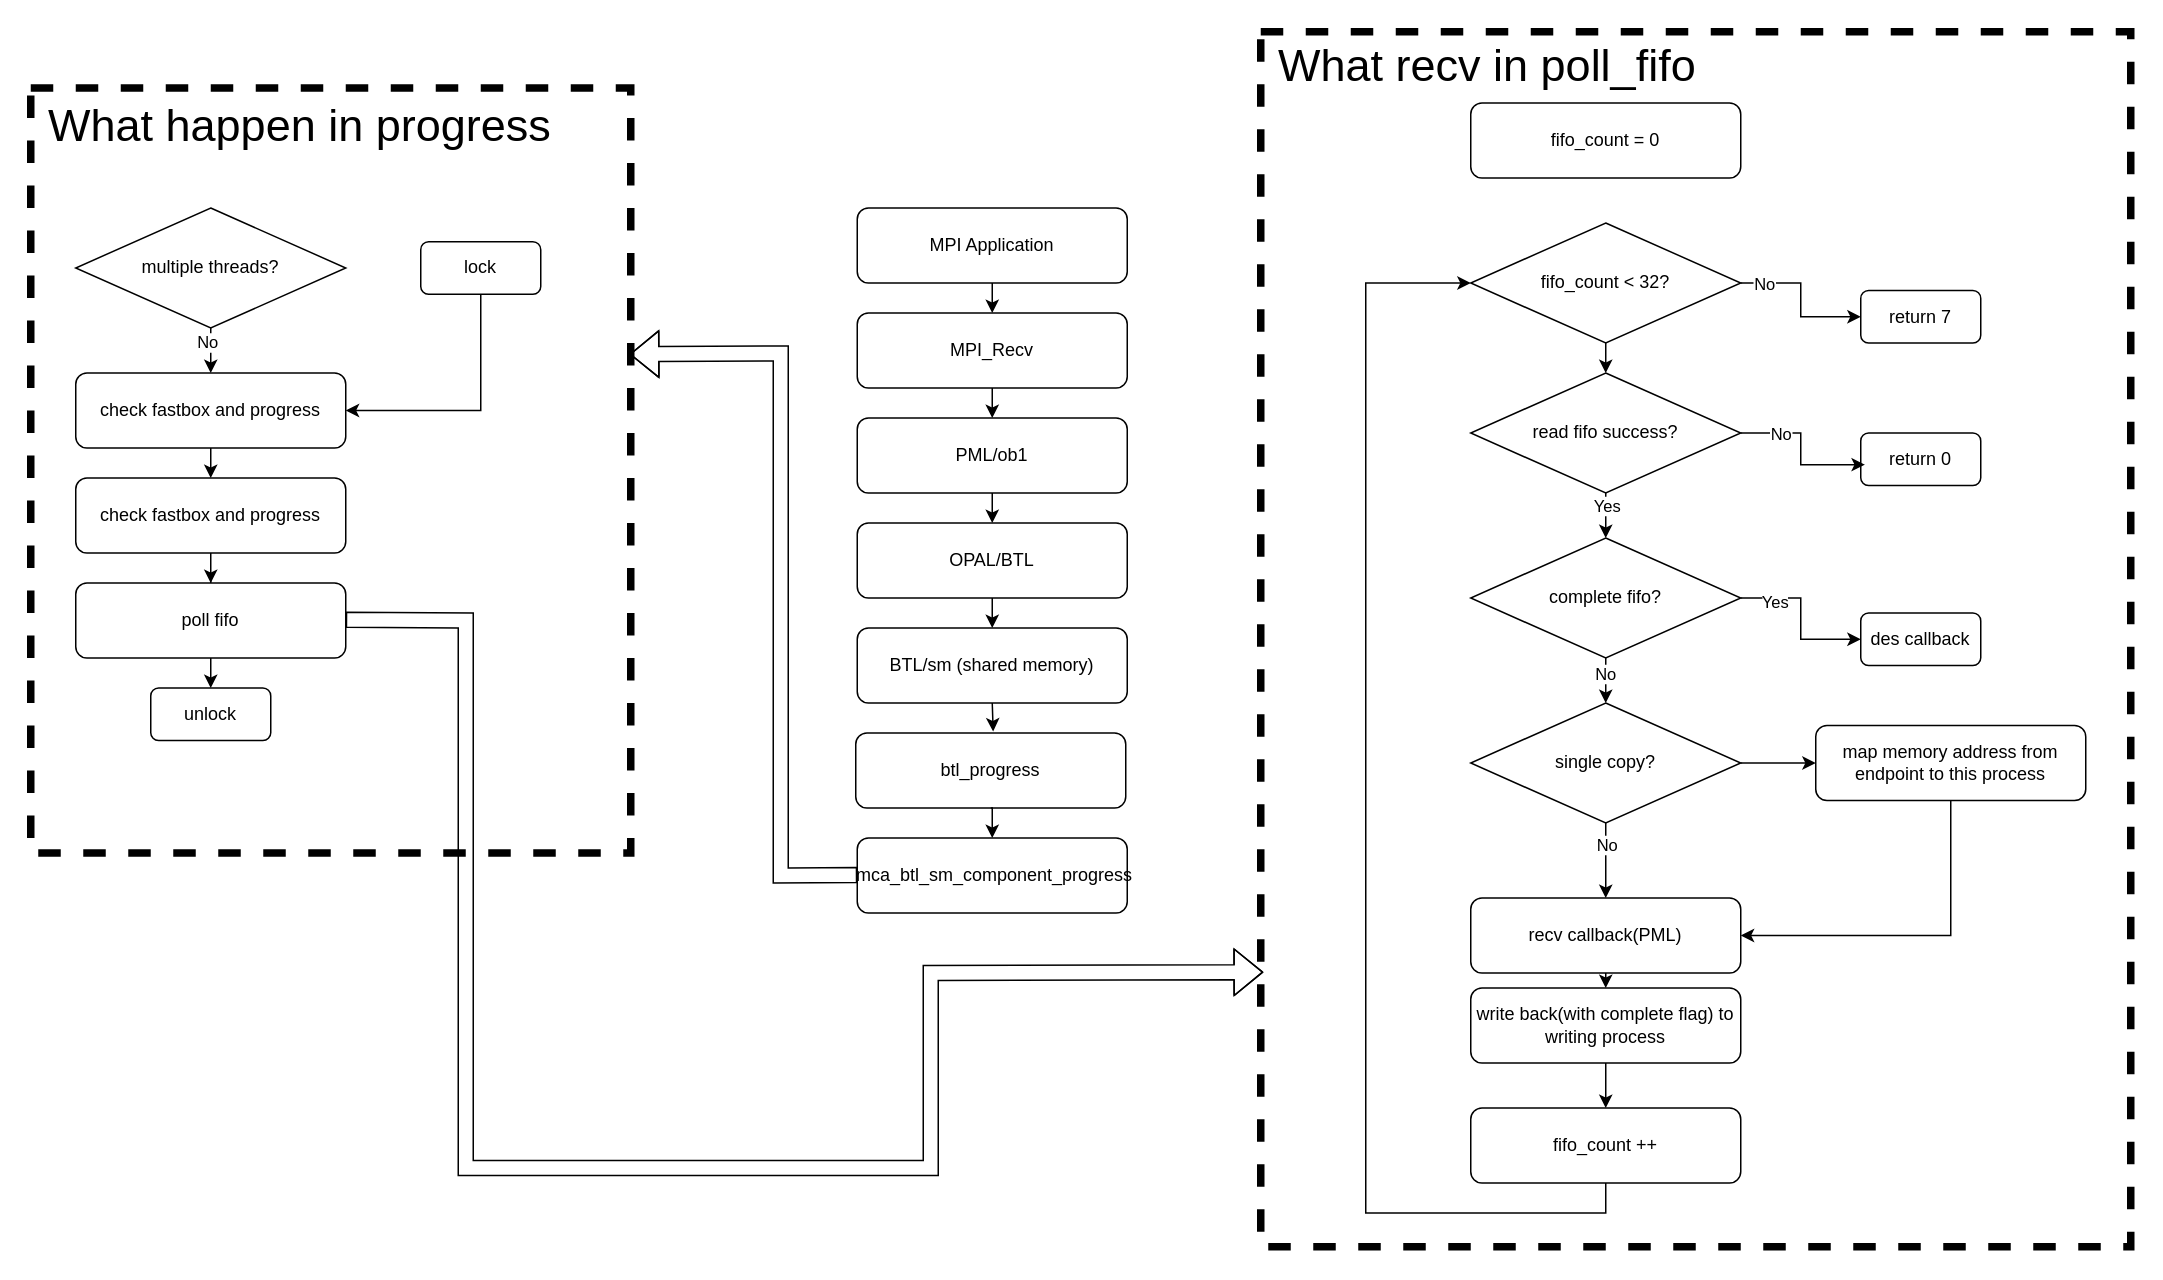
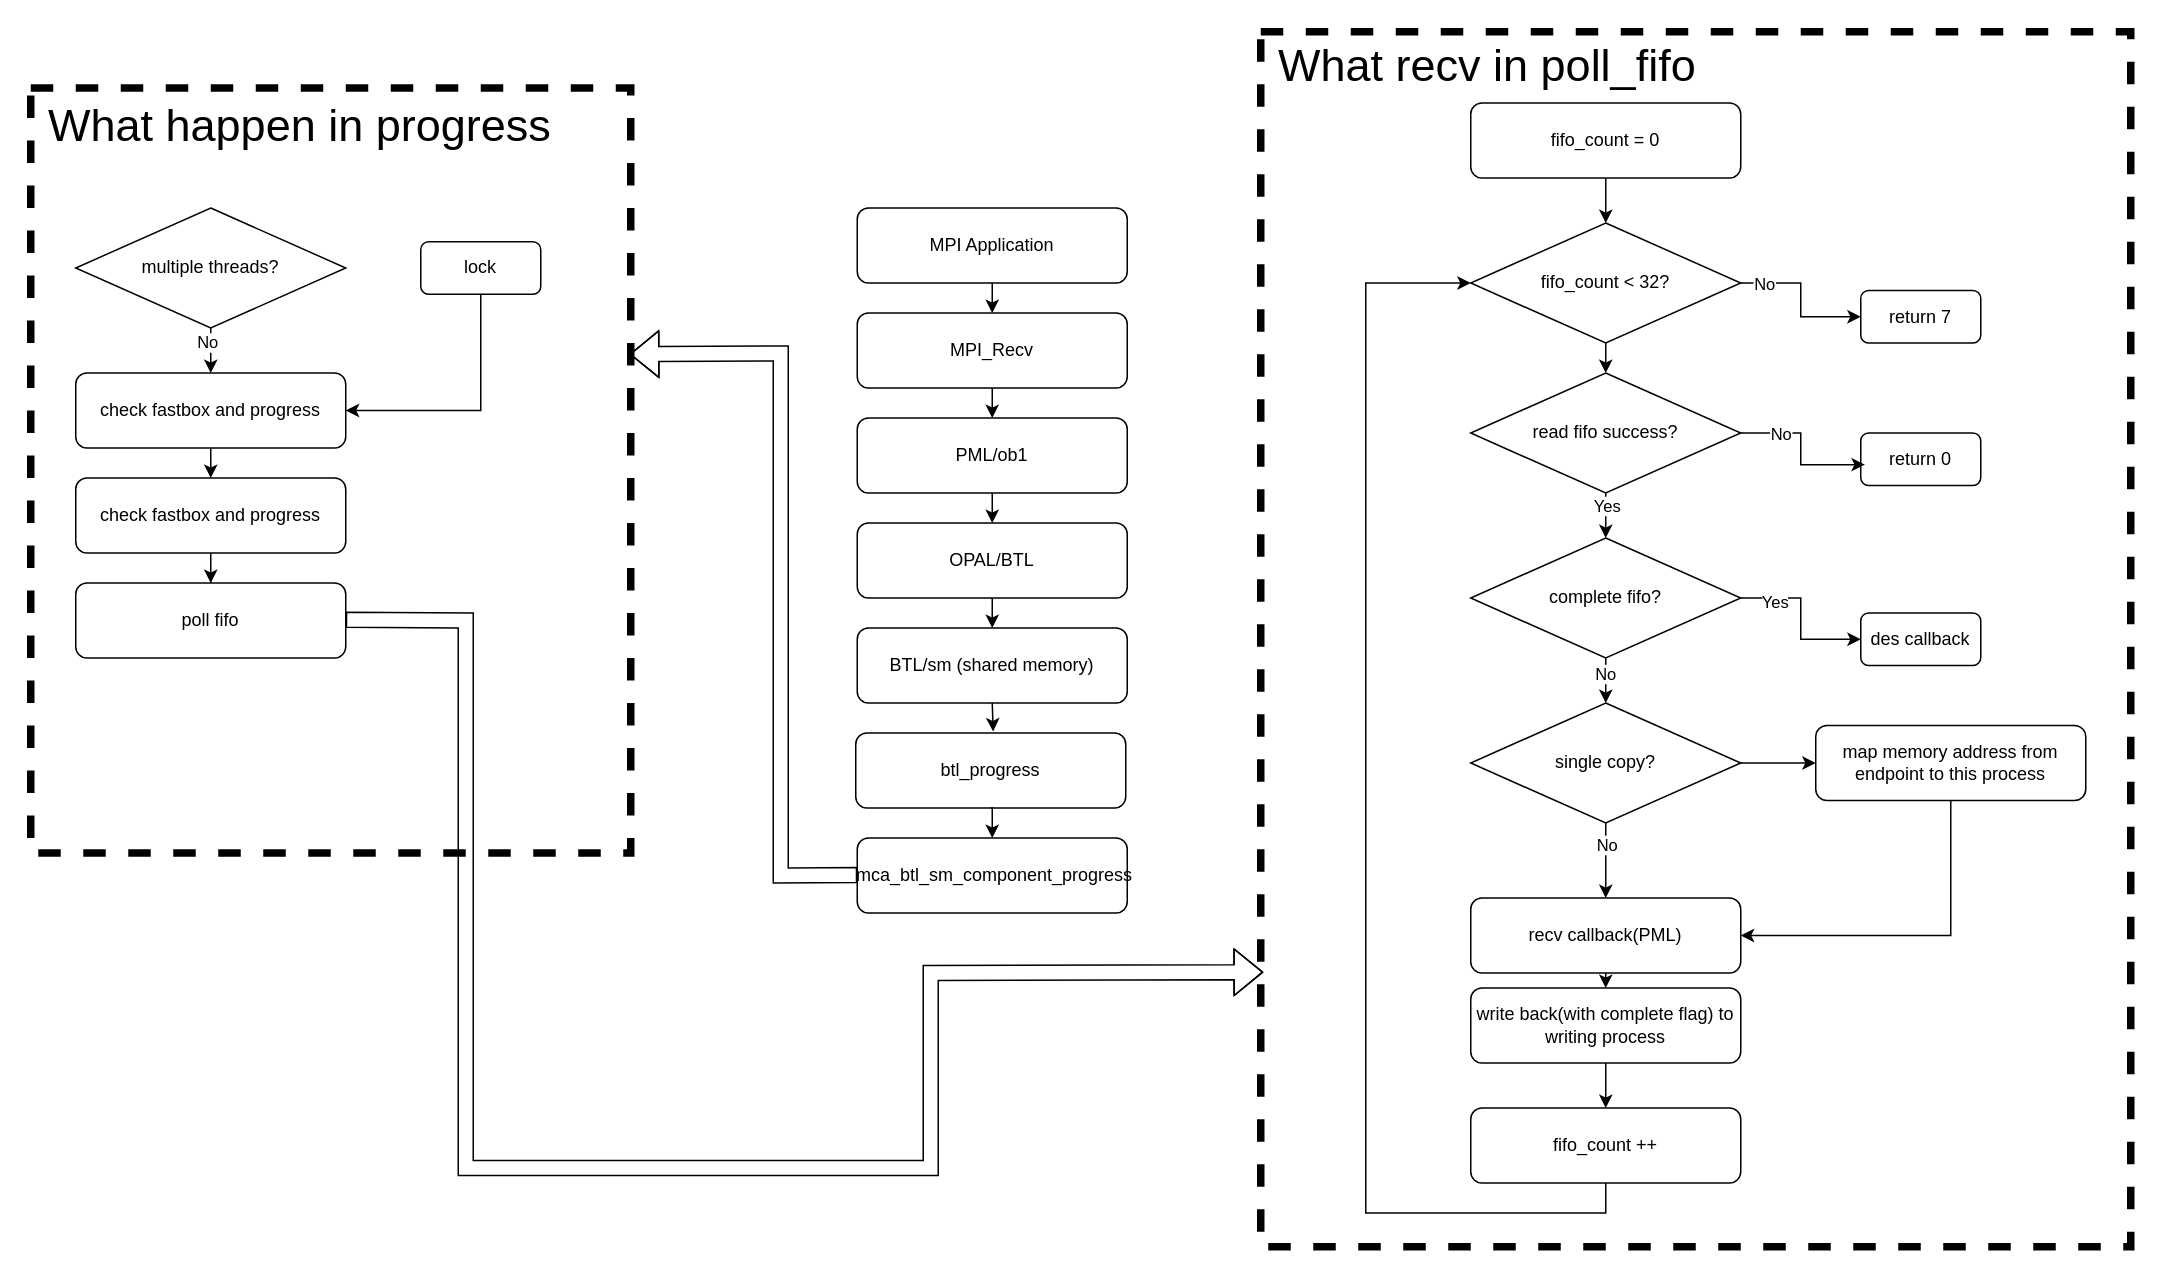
edge "fifo_count = 0" -> "fifo_count < 32?": added
edge "poll fifo" -> "unlock": removed
node "unlock": removed
